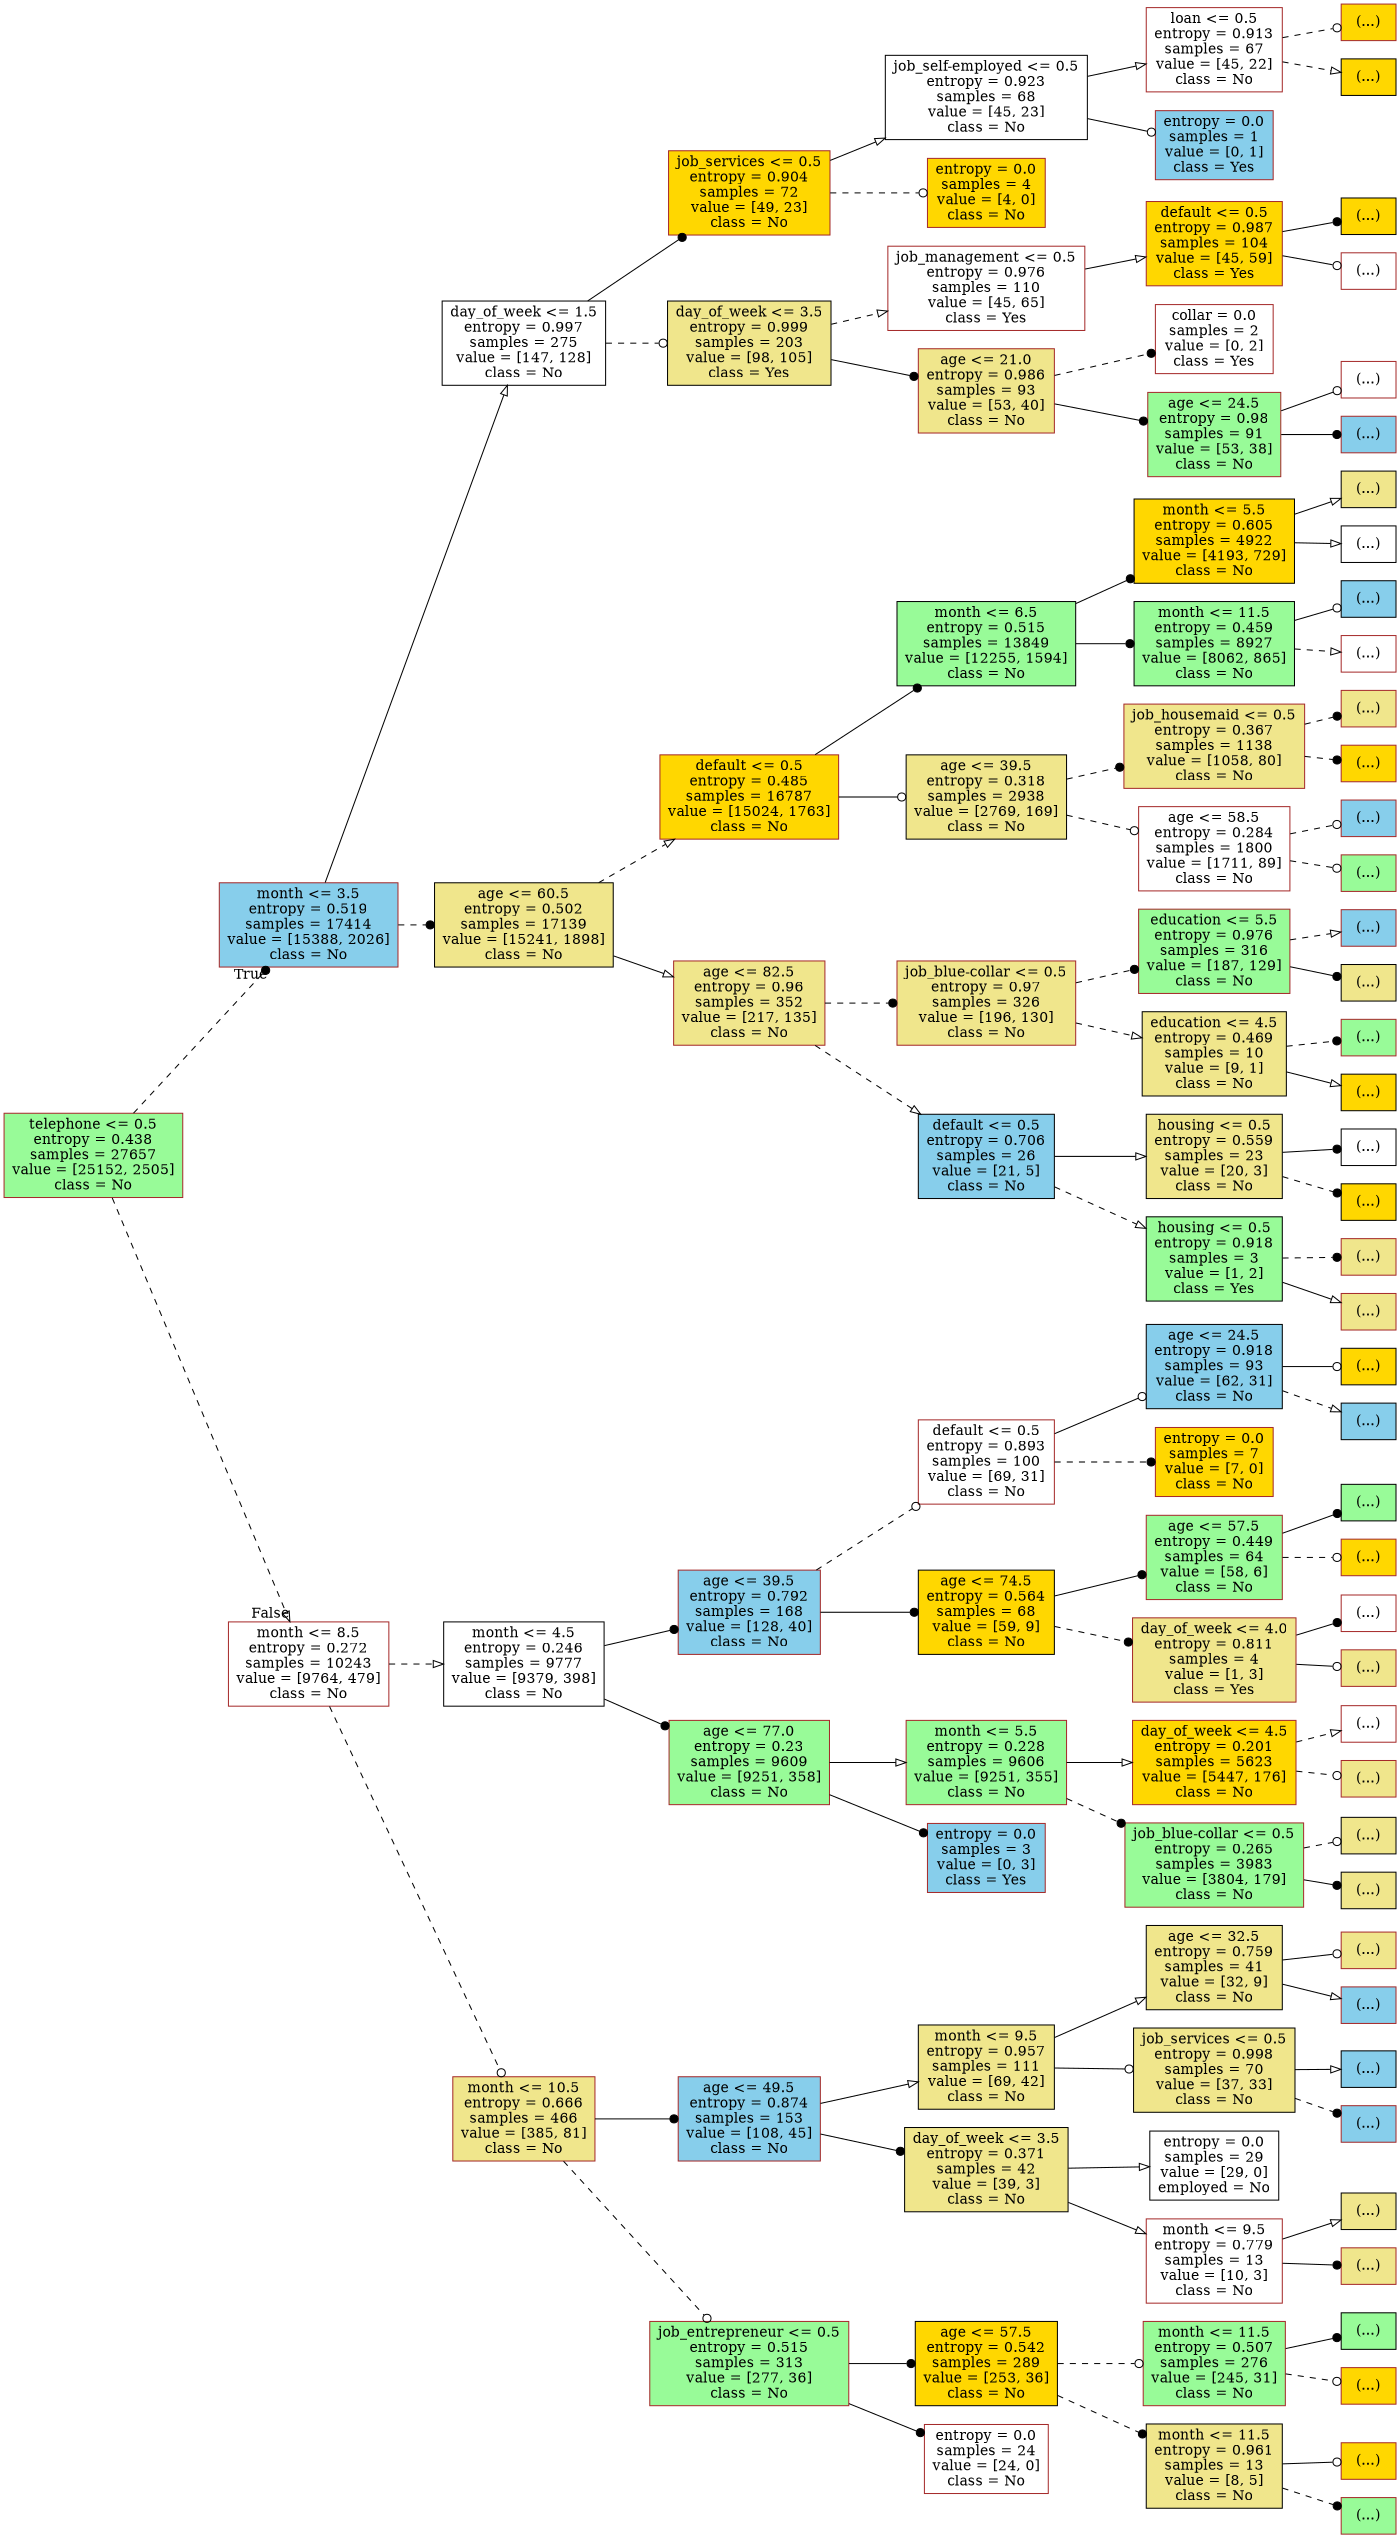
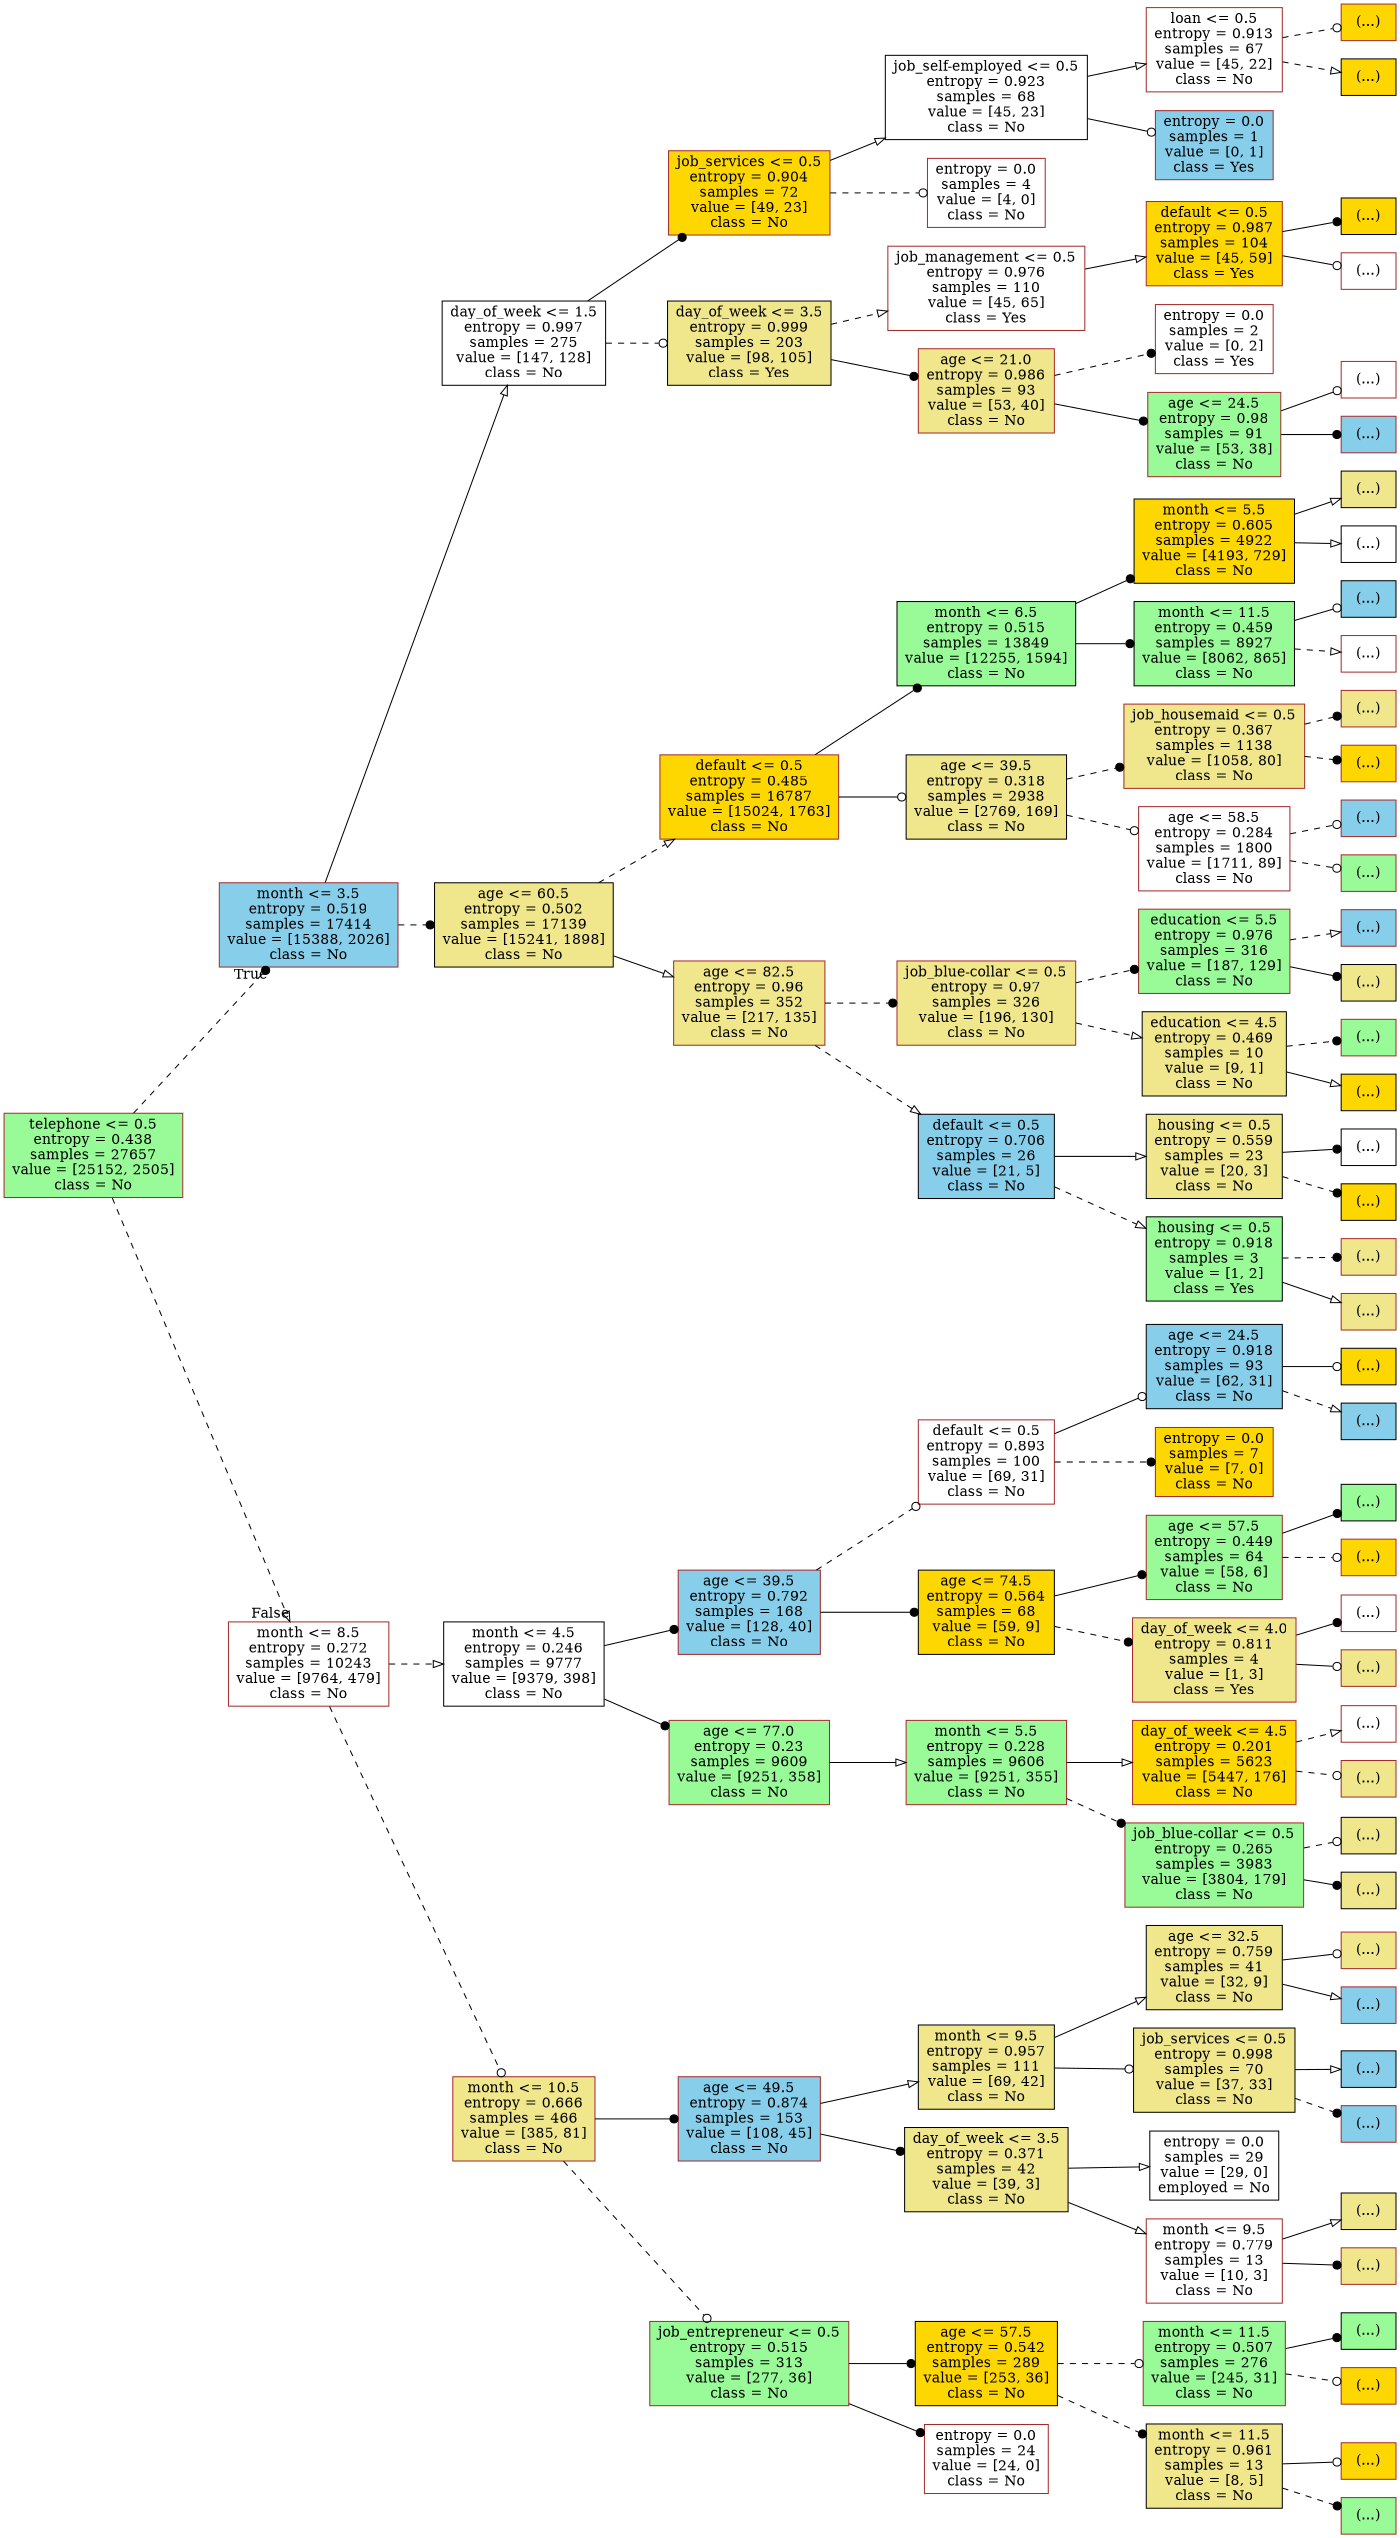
node "entropy = 0.0 samples = 4 value = [4, 0] class = No": fillcolor gold -> white
node "collar = 0.0 samples = 2 value = [0, 2] class = Yes": label "collar = 0.0 samples = 2 value = [0, 2] class = Yes" -> "entropy = 0.0 samples = 2 value = [0, 2] class = Yes"
node "entropy = 0.0 samples = 3 value = [0, 3] class = Yes": removed
